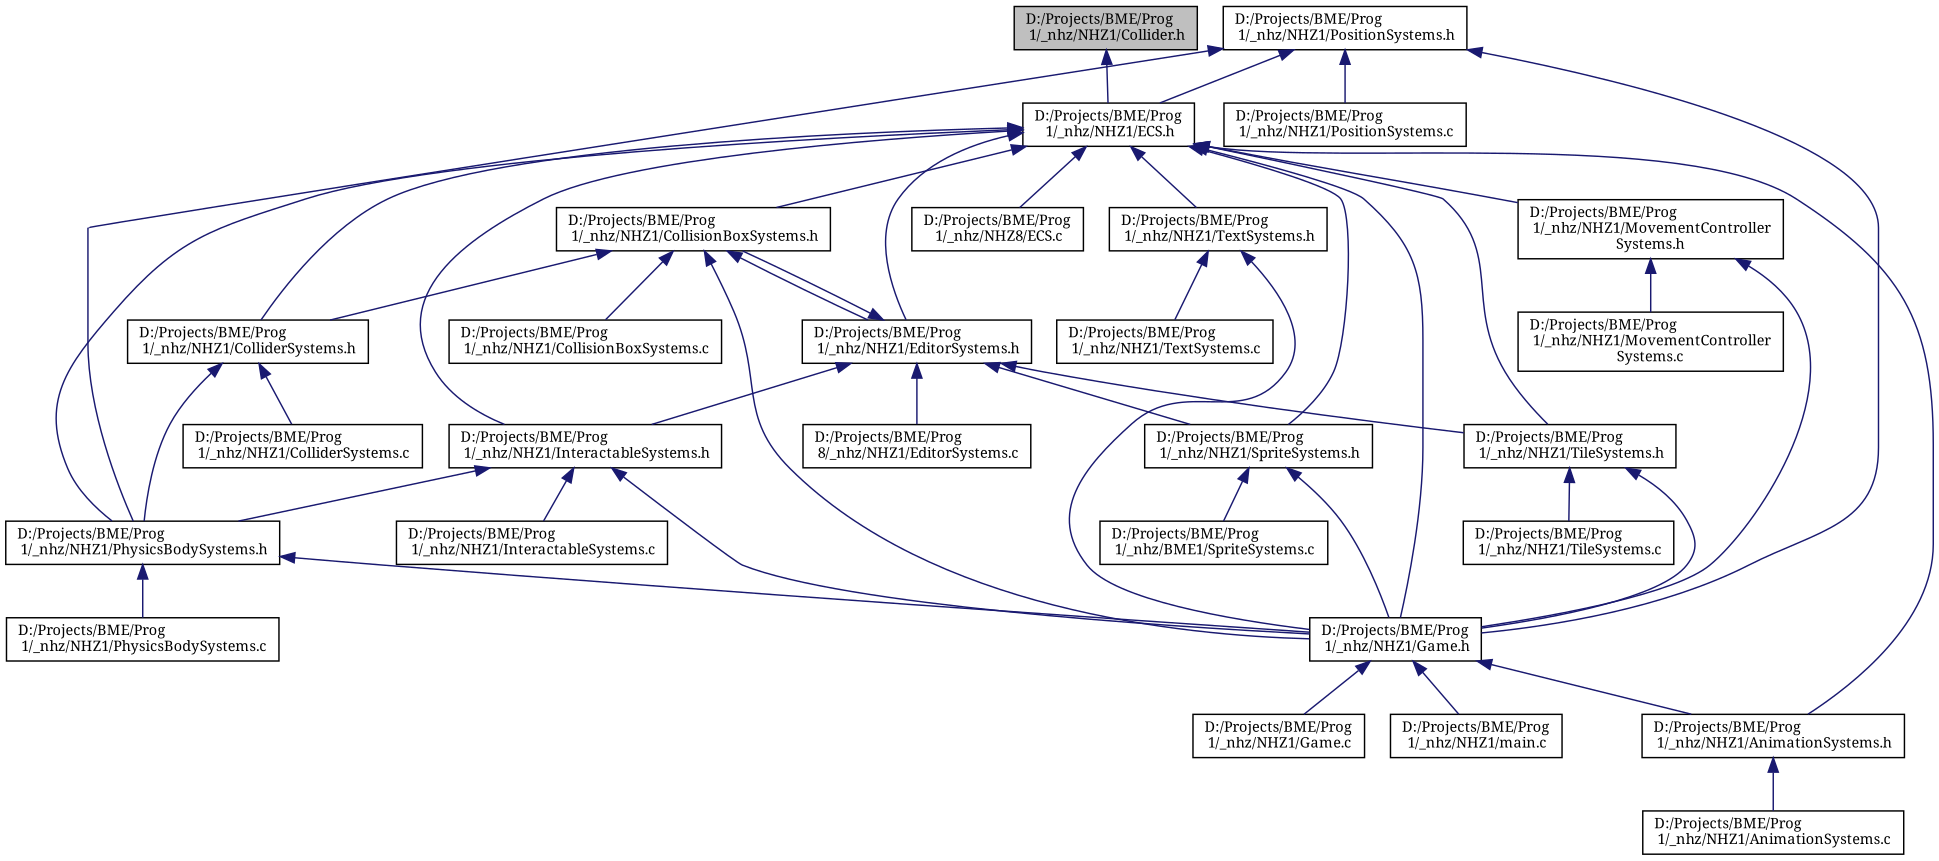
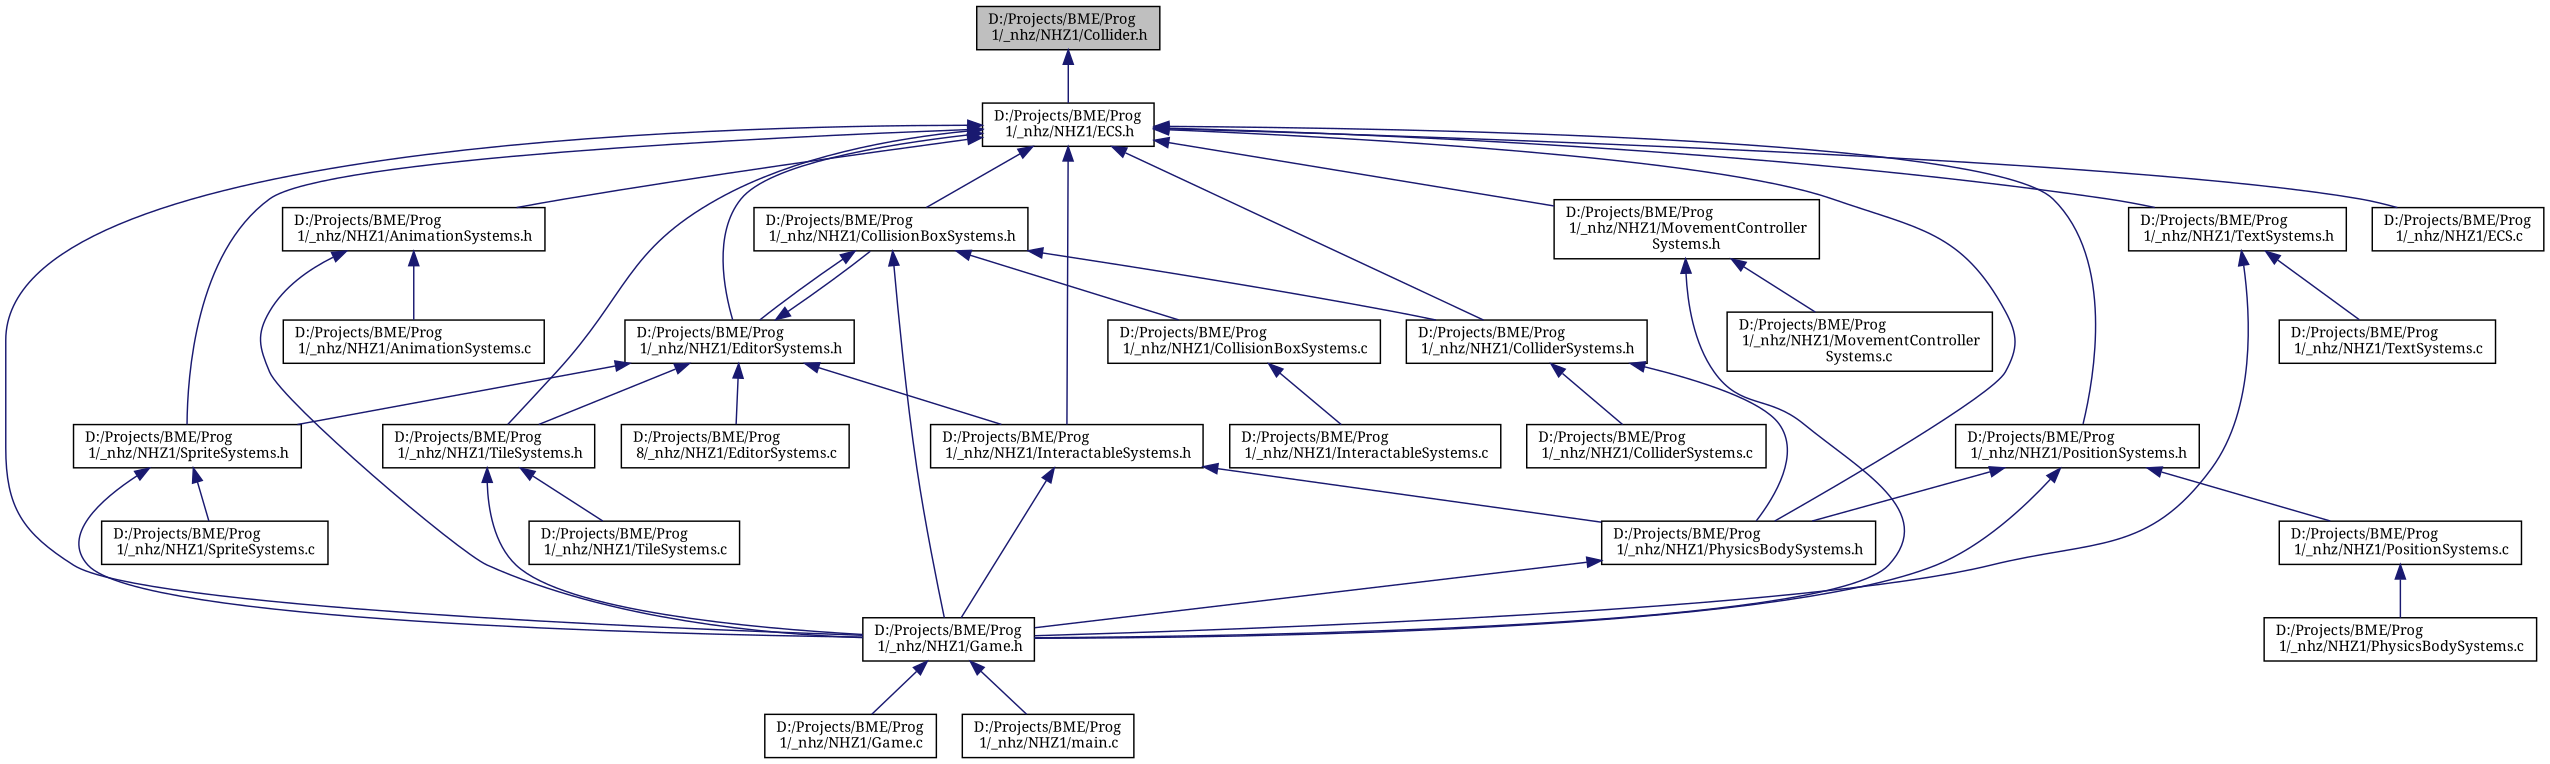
edge "D:/Projects/BME/Prog 1/_nhz/NHZ1/ECS.h" -> "D:/Projects/BME/Prog 1/_nhz/NHZ1/PositionSystems.h": reversed
node "D:/Projects/BME/Prog 1/_nhz/NHZ8/ECS.c": label "D:/Projects/BME/Prog 1/_nhz/NHZ8/ECS.c" -> "D:/Projects/BME/Prog 1/_nhz/NHZ1/ECS.c"
edge "D:/Projects/BME/Prog 1/_nhz/NHZ1/InteractableSystems.c" -> "D:/Projects/BME/Prog 1/_nhz/NHZ1/InteractableSystems.h": now "D:/Projects/BME/Prog 1/_nhz/NHZ1/InteractableSystems.c" -> "D:/Projects/BME/Prog 1/_nhz/NHZ1/CollisionBoxSystems.c"
node "D:/Projects/BME/Prog 1/_nhz/BME1/SpriteSystems.c": label "D:/Projects/BME/Prog 1/_nhz/BME1/SpriteSystems.c" -> "D:/Projects/BME/Prog 1/_nhz/NHZ1/SpriteSystems.c"
edge "D:/Projects/BME/Prog 1/_nhz/NHZ1/PhysicsBodySystems.c" -> "D:/Projects/BME/Prog 1/_nhz/NHZ1/PhysicsBodySystems.h": now "D:/Projects/BME/Prog 1/_nhz/NHZ1/PhysicsBodySystems.c" -> "D:/Projects/BME/Prog 1/_nhz/NHZ1/PositionSystems.c"
edge "D:/Projects/BME/Prog 1/_nhz/NHZ1/AnimationSystems.h" -> "D:/Projects/BME/Prog 1/_nhz/NHZ1/Game.h": reversed
